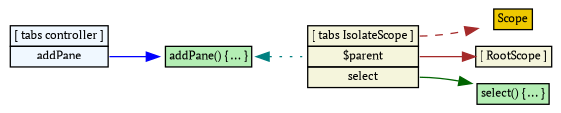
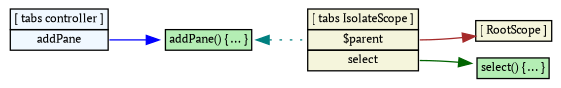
node "Scope": removed
